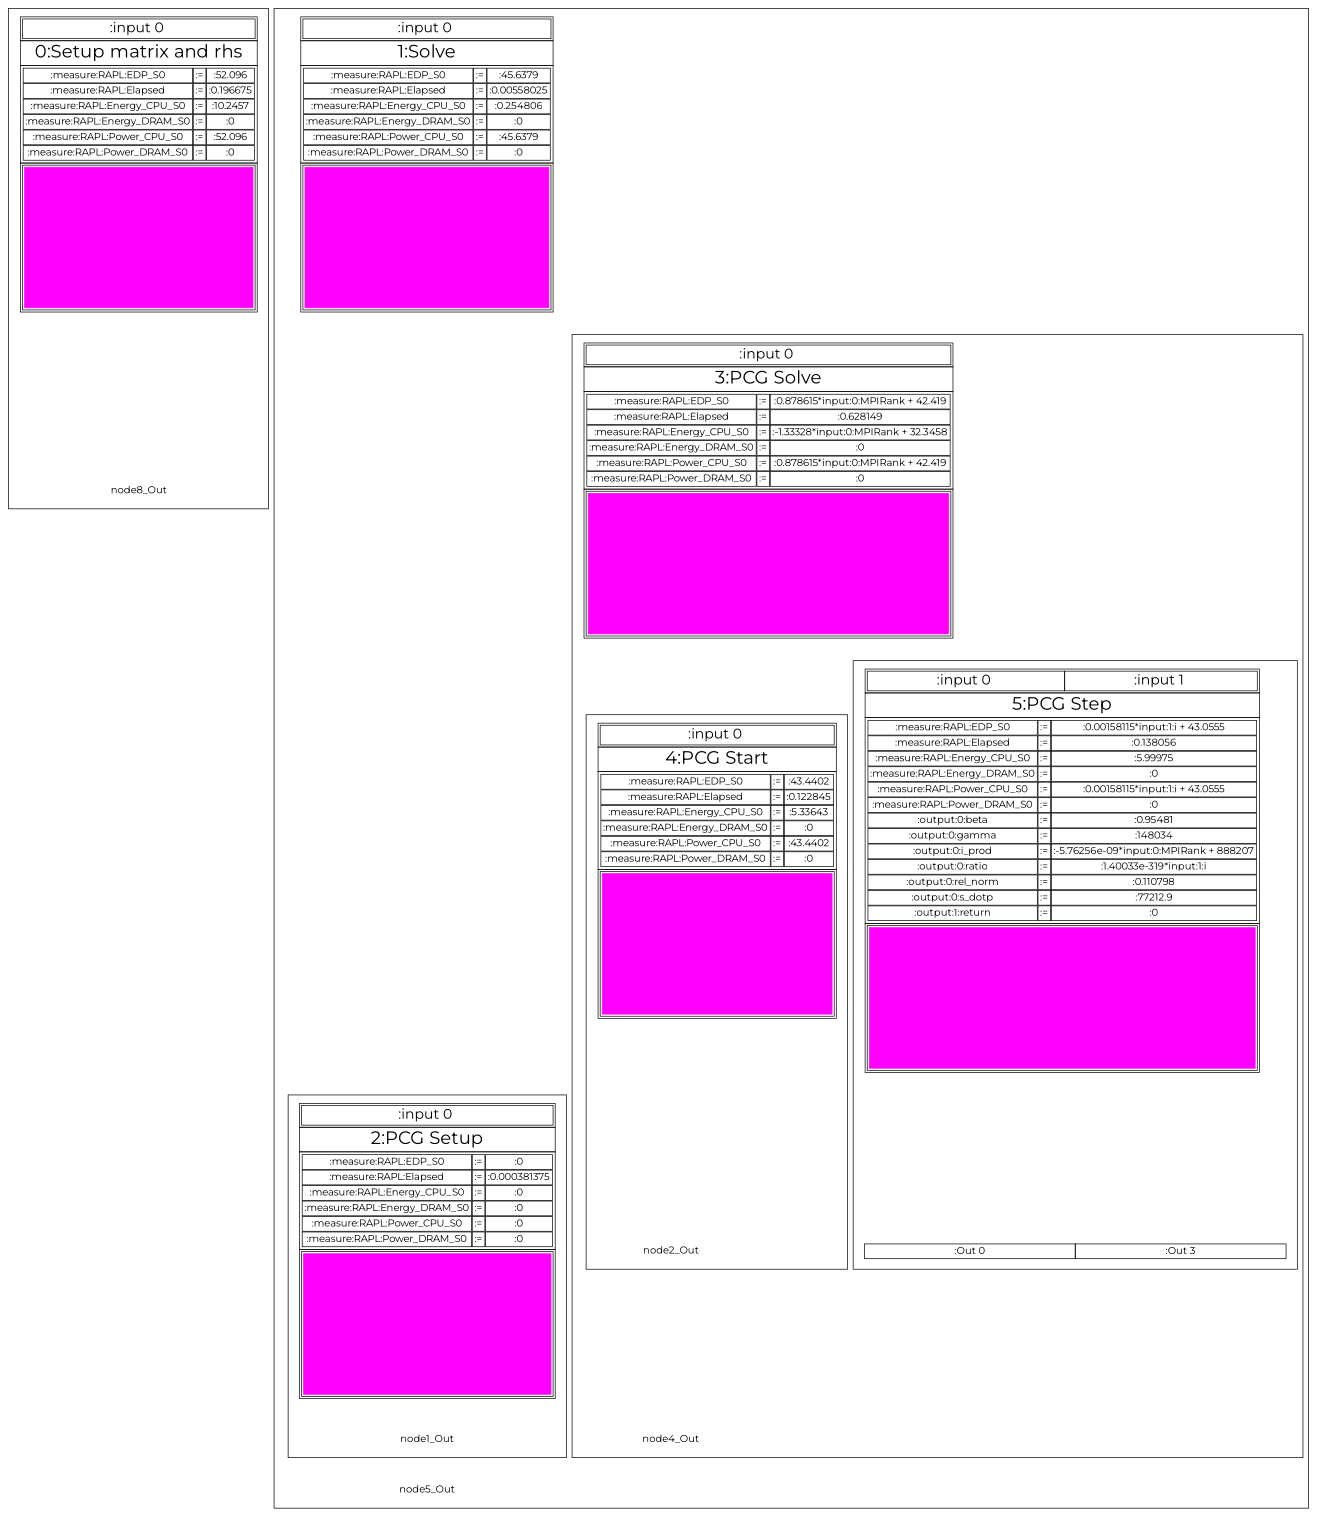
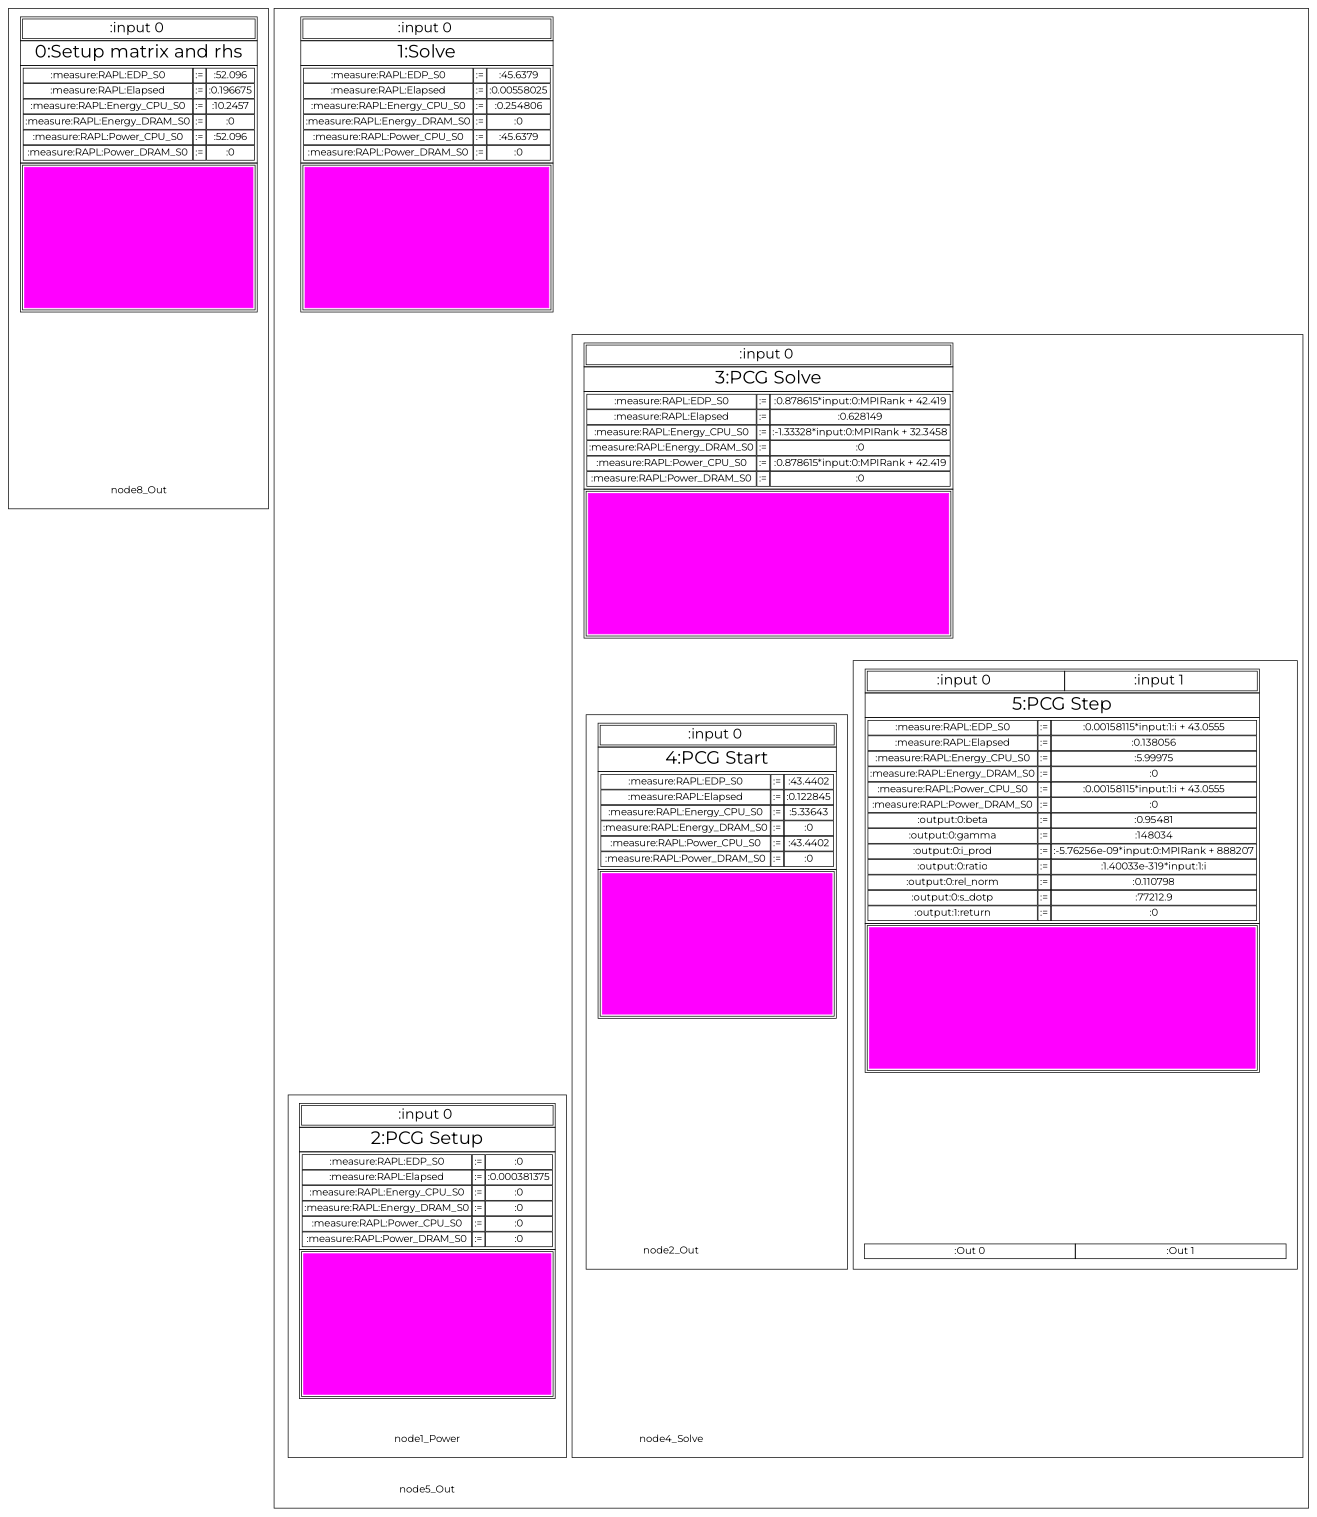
node ":Out 0": text ":Out 3" -> ":Out 1"
node "node1_Out": label "node1_Out" -> "node1_Power"
node "node4_Out": label "node4_Out" -> "node4_Solve"
